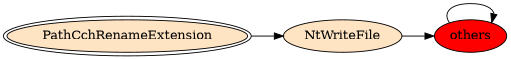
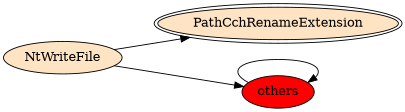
edge "PathCchRenameExtension" -> "NtWriteFile": reversed
